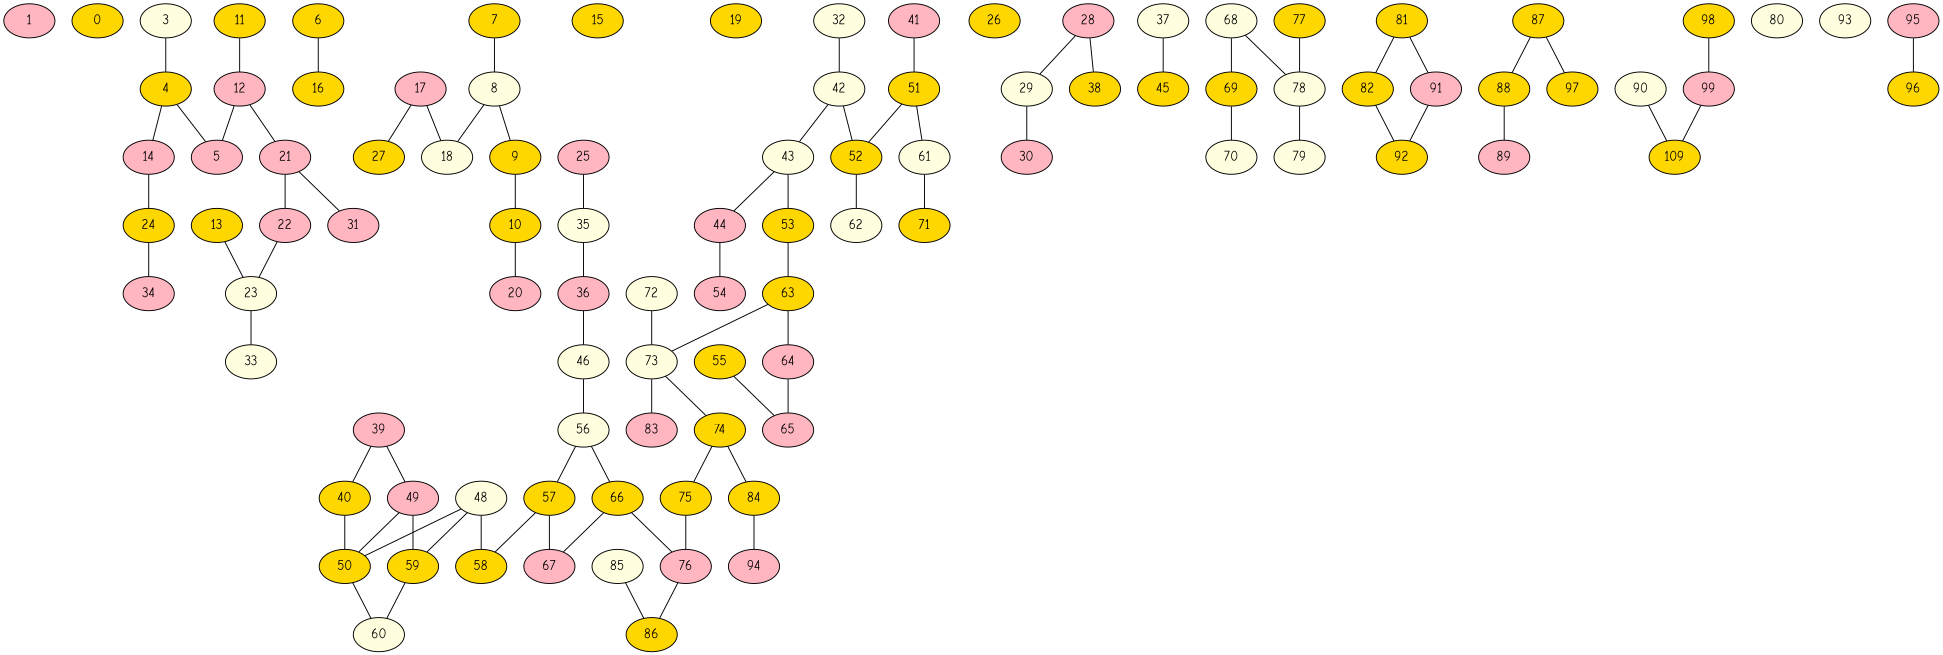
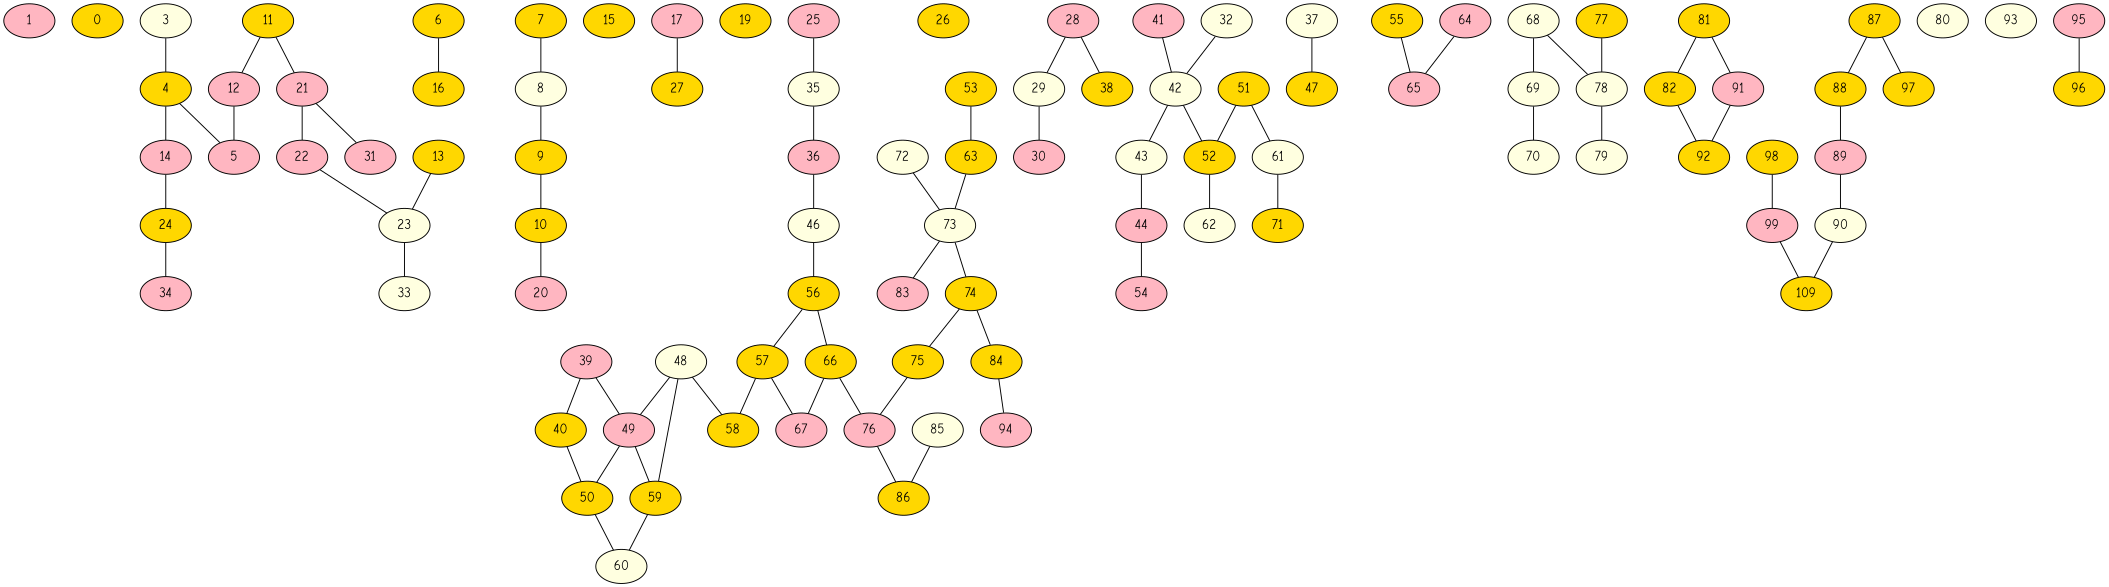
edge "41" -- "51": now "41" -- "42"
node "45": label "45" -> "47"
node "69": fillcolor gold -> lightyellow
edge "12" -- "21": now "11" -- "21"
node "18": removed
edge "43" -- "53": removed
edge "89" -- "90": added
edge "63" -- "64": removed
node "56": fillcolor lightyellow -> gold
edge "48" -- "50": now "48" -- "49"
